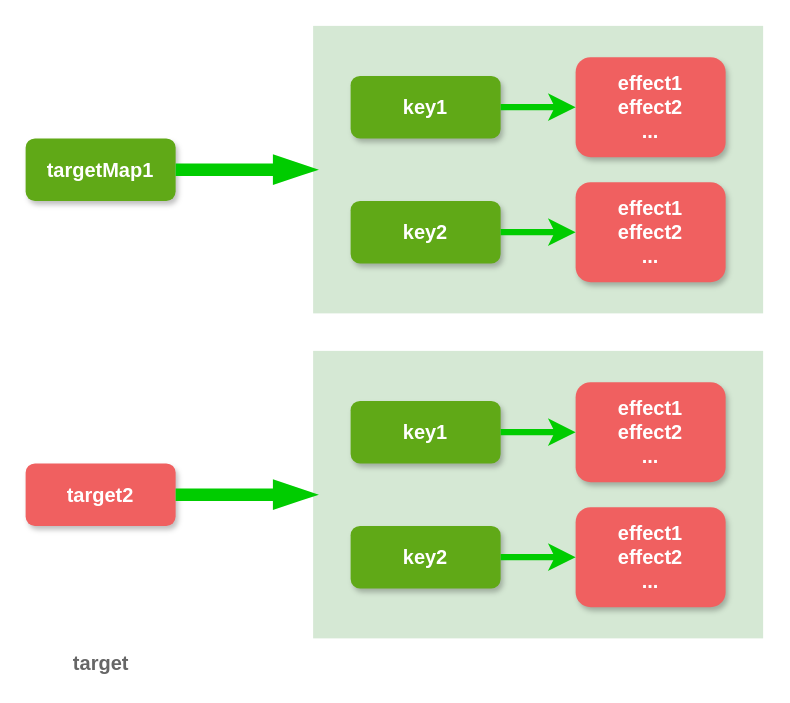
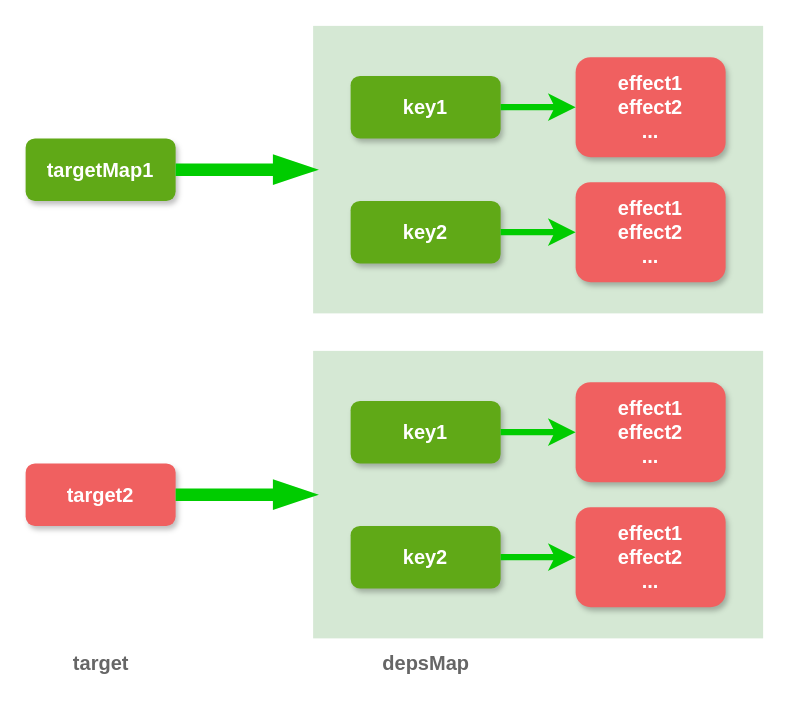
node "depsMap": added
